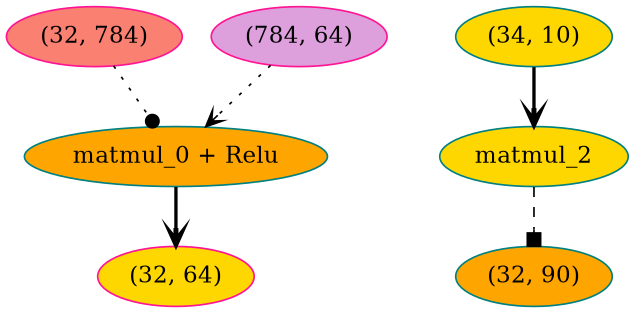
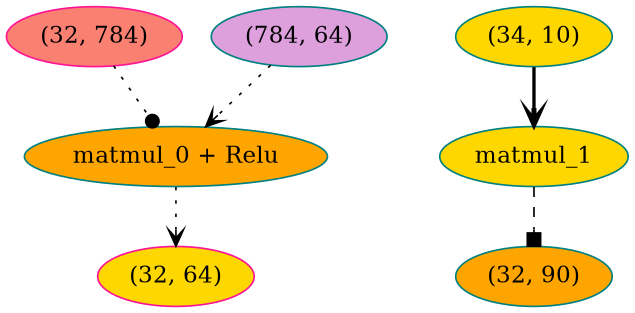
node "(784, 64)": color deeppink -> teal
node "matmul_2": label "matmul_2" -> "matmul_1"
edge "matmul_0 + Relu" -> "(32, 64)": style bold -> dotted
